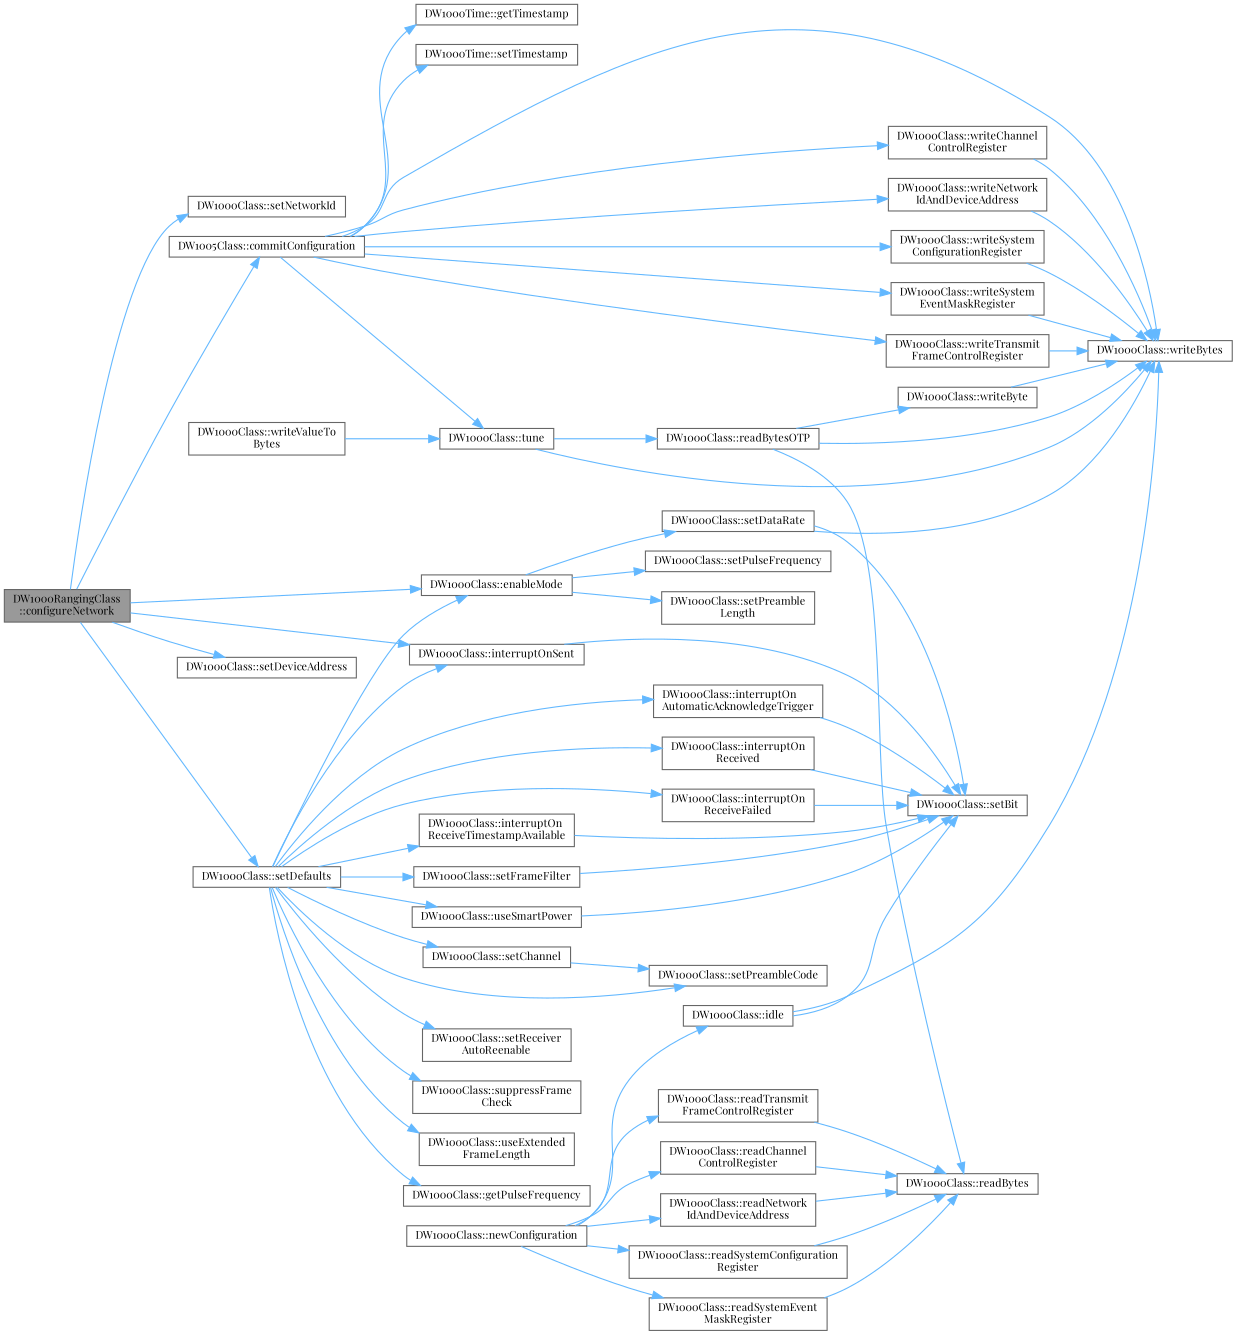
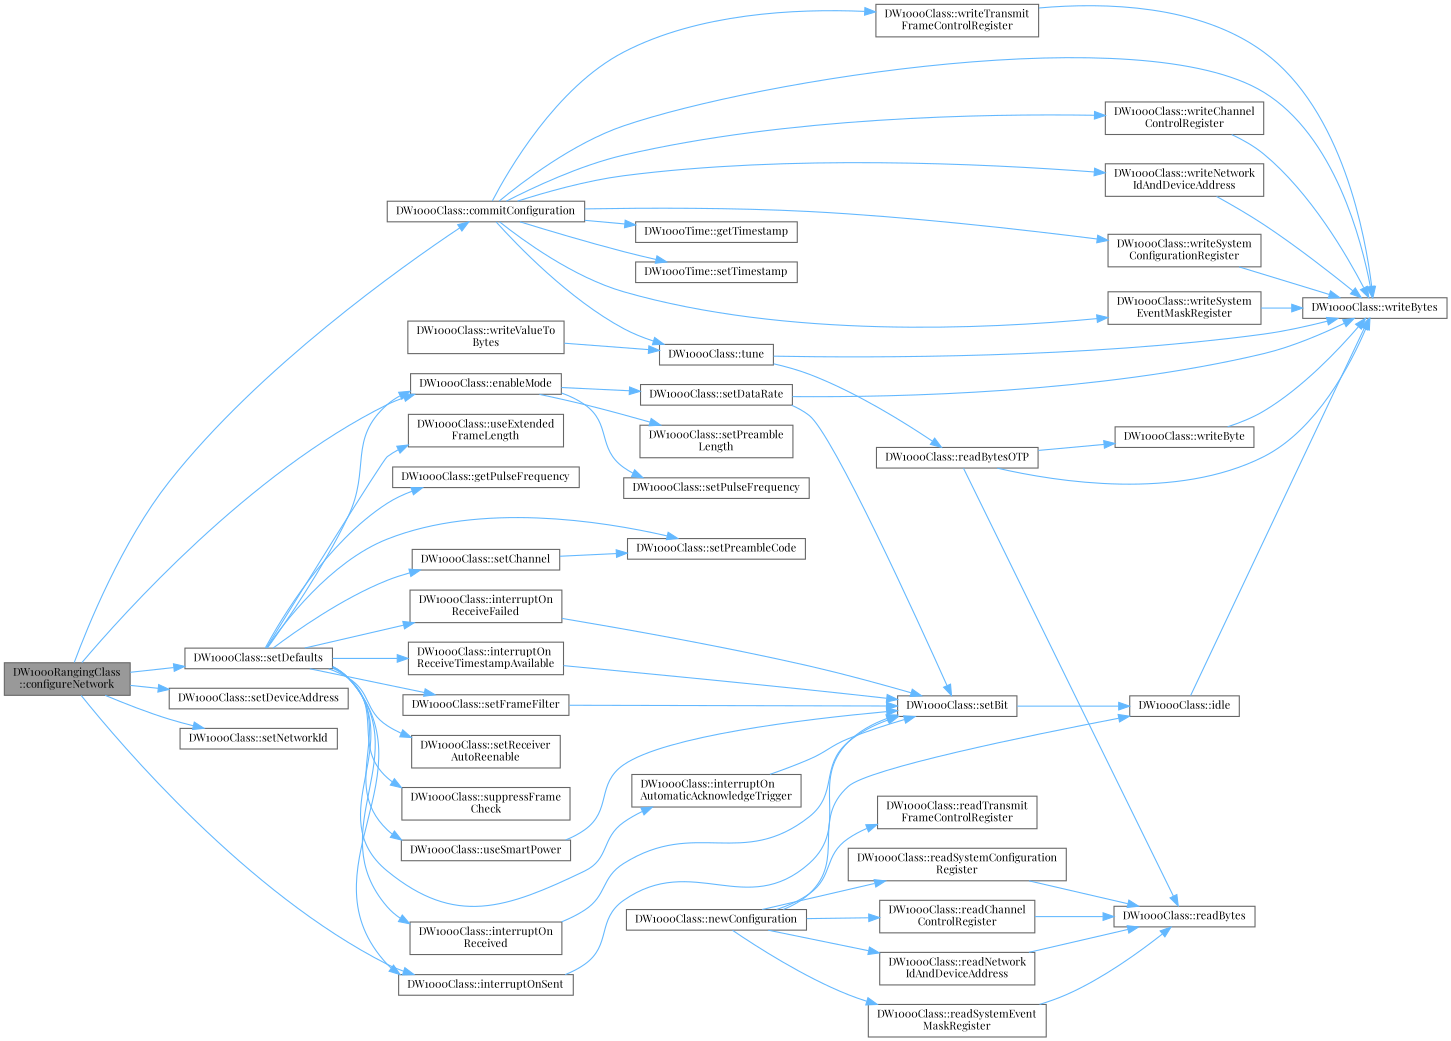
node "DW1005Class::commitConfiguration": label "DW1005Class::commitConfiguration" -> "DW1000Class::commitConfiguration"
edge "DW1000Class::idle" -> "DW1000Class::setBit": reversed
edge "DW1000Class::readTransmit FrameControlRegister" -> "DW1000Class::readBytes": removed
